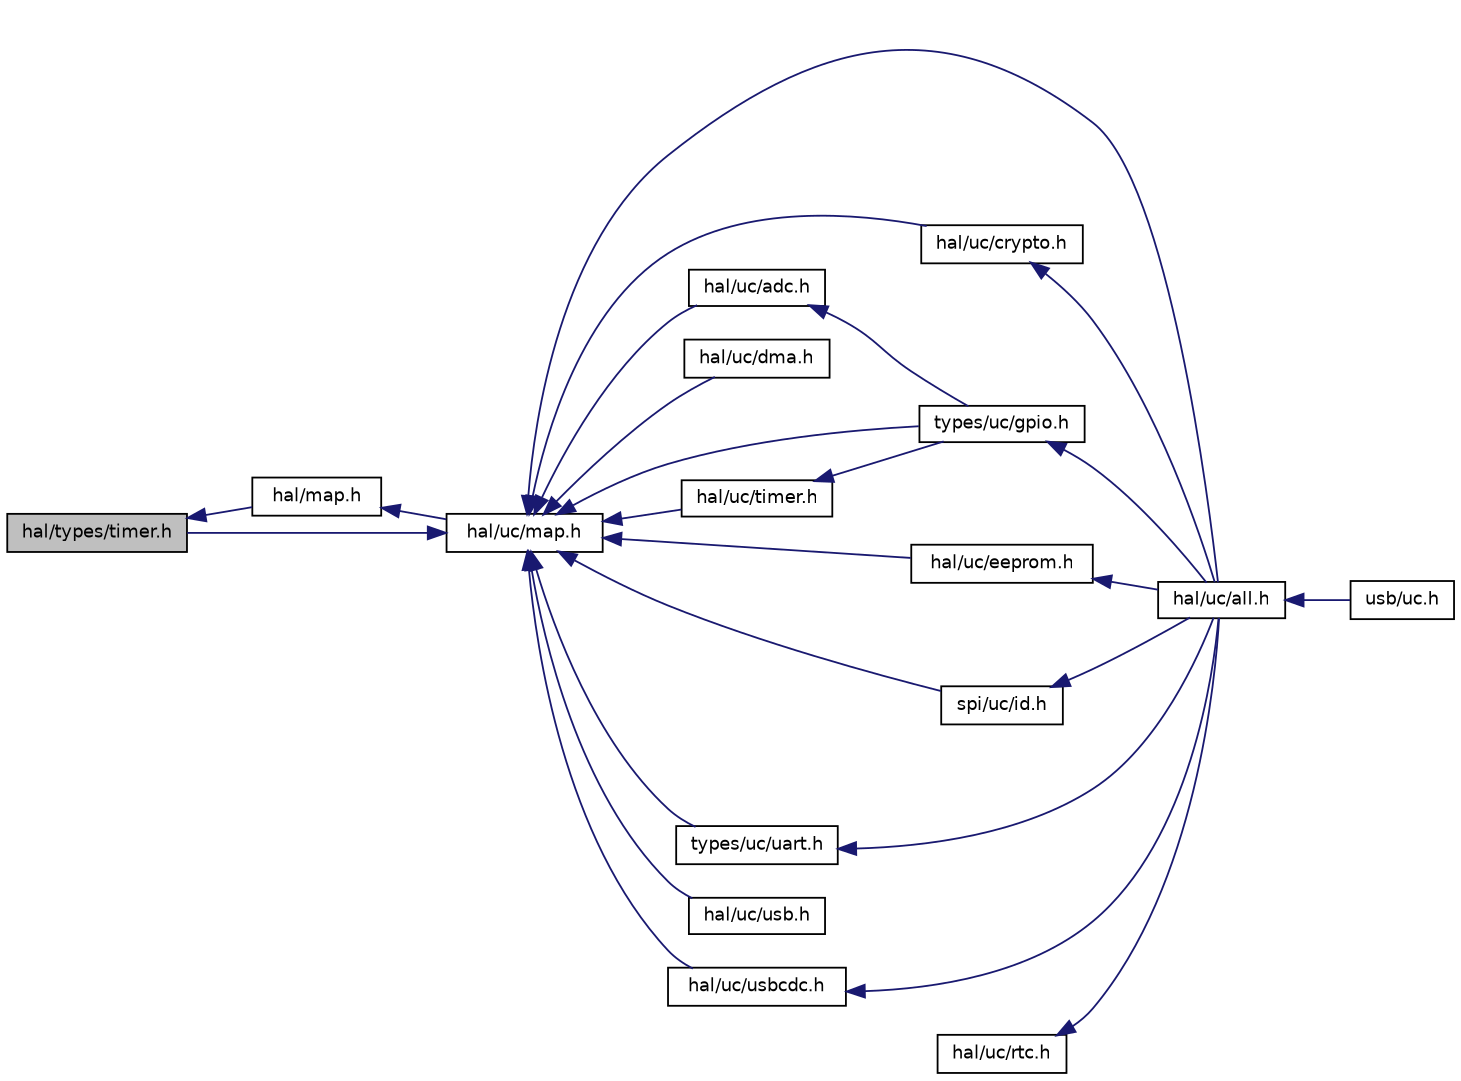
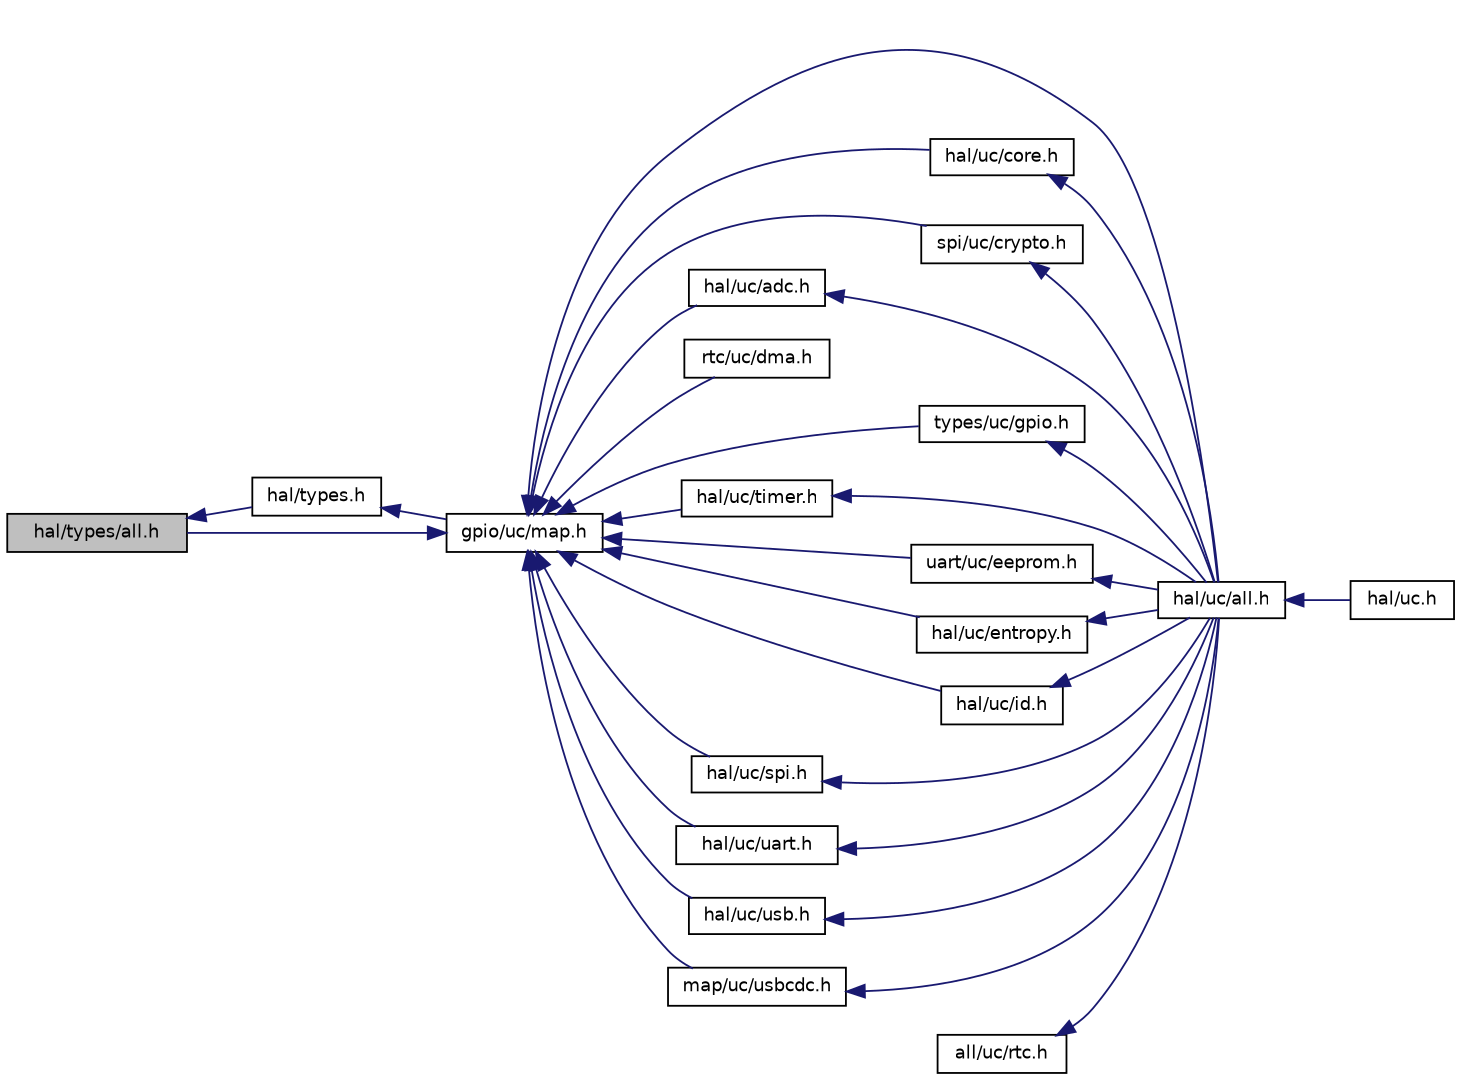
node "hal/uc/core.h": added
node "hal/uc/crypto.h": label "hal/uc/crypto.h" -> "spi/uc/crypto.h"
node "hal/uc/dma.h": label "hal/uc/dma.h" -> "rtc/uc/dma.h"
edge "types/uc/gpio.h" -> "hal/uc/adc.h": now "hal/uc/all.h" -> "hal/uc/adc.h"
edge "types/uc/gpio.h" -> "hal/uc/timer.h": now "hal/uc/all.h" -> "hal/uc/timer.h"
node "hal/map.h": label "hal/map.h" -> "hal/types.h"
node "hal/types/timer.h": label "hal/types/timer.h" -> "hal/types/all.h"
node "hal/uc/map.h": label "hal/uc/map.h" -> "gpio/uc/map.h"
node "hal/uc/eeprom.h": label "hal/uc/eeprom.h" -> "uart/uc/eeprom.h"
node "usb/uc.h": label "usb/uc.h" -> "hal/uc.h"
node "hal/uc/entropy.h": added
node "spi/uc/id.h": label "spi/uc/id.h" -> "hal/uc/id.h"
node "hal/uc/spi.h": added
node "types/uc/uart.h": label "types/uc/uart.h" -> "hal/uc/uart.h"
edge "hal/uc/all.h" -> "hal/uc/usb.h": added
node "hal/uc/usbcdc.h": label "hal/uc/usbcdc.h" -> "map/uc/usbcdc.h"
node "hal/uc/rtc.h": label "hal/uc/rtc.h" -> "all/uc/rtc.h"
